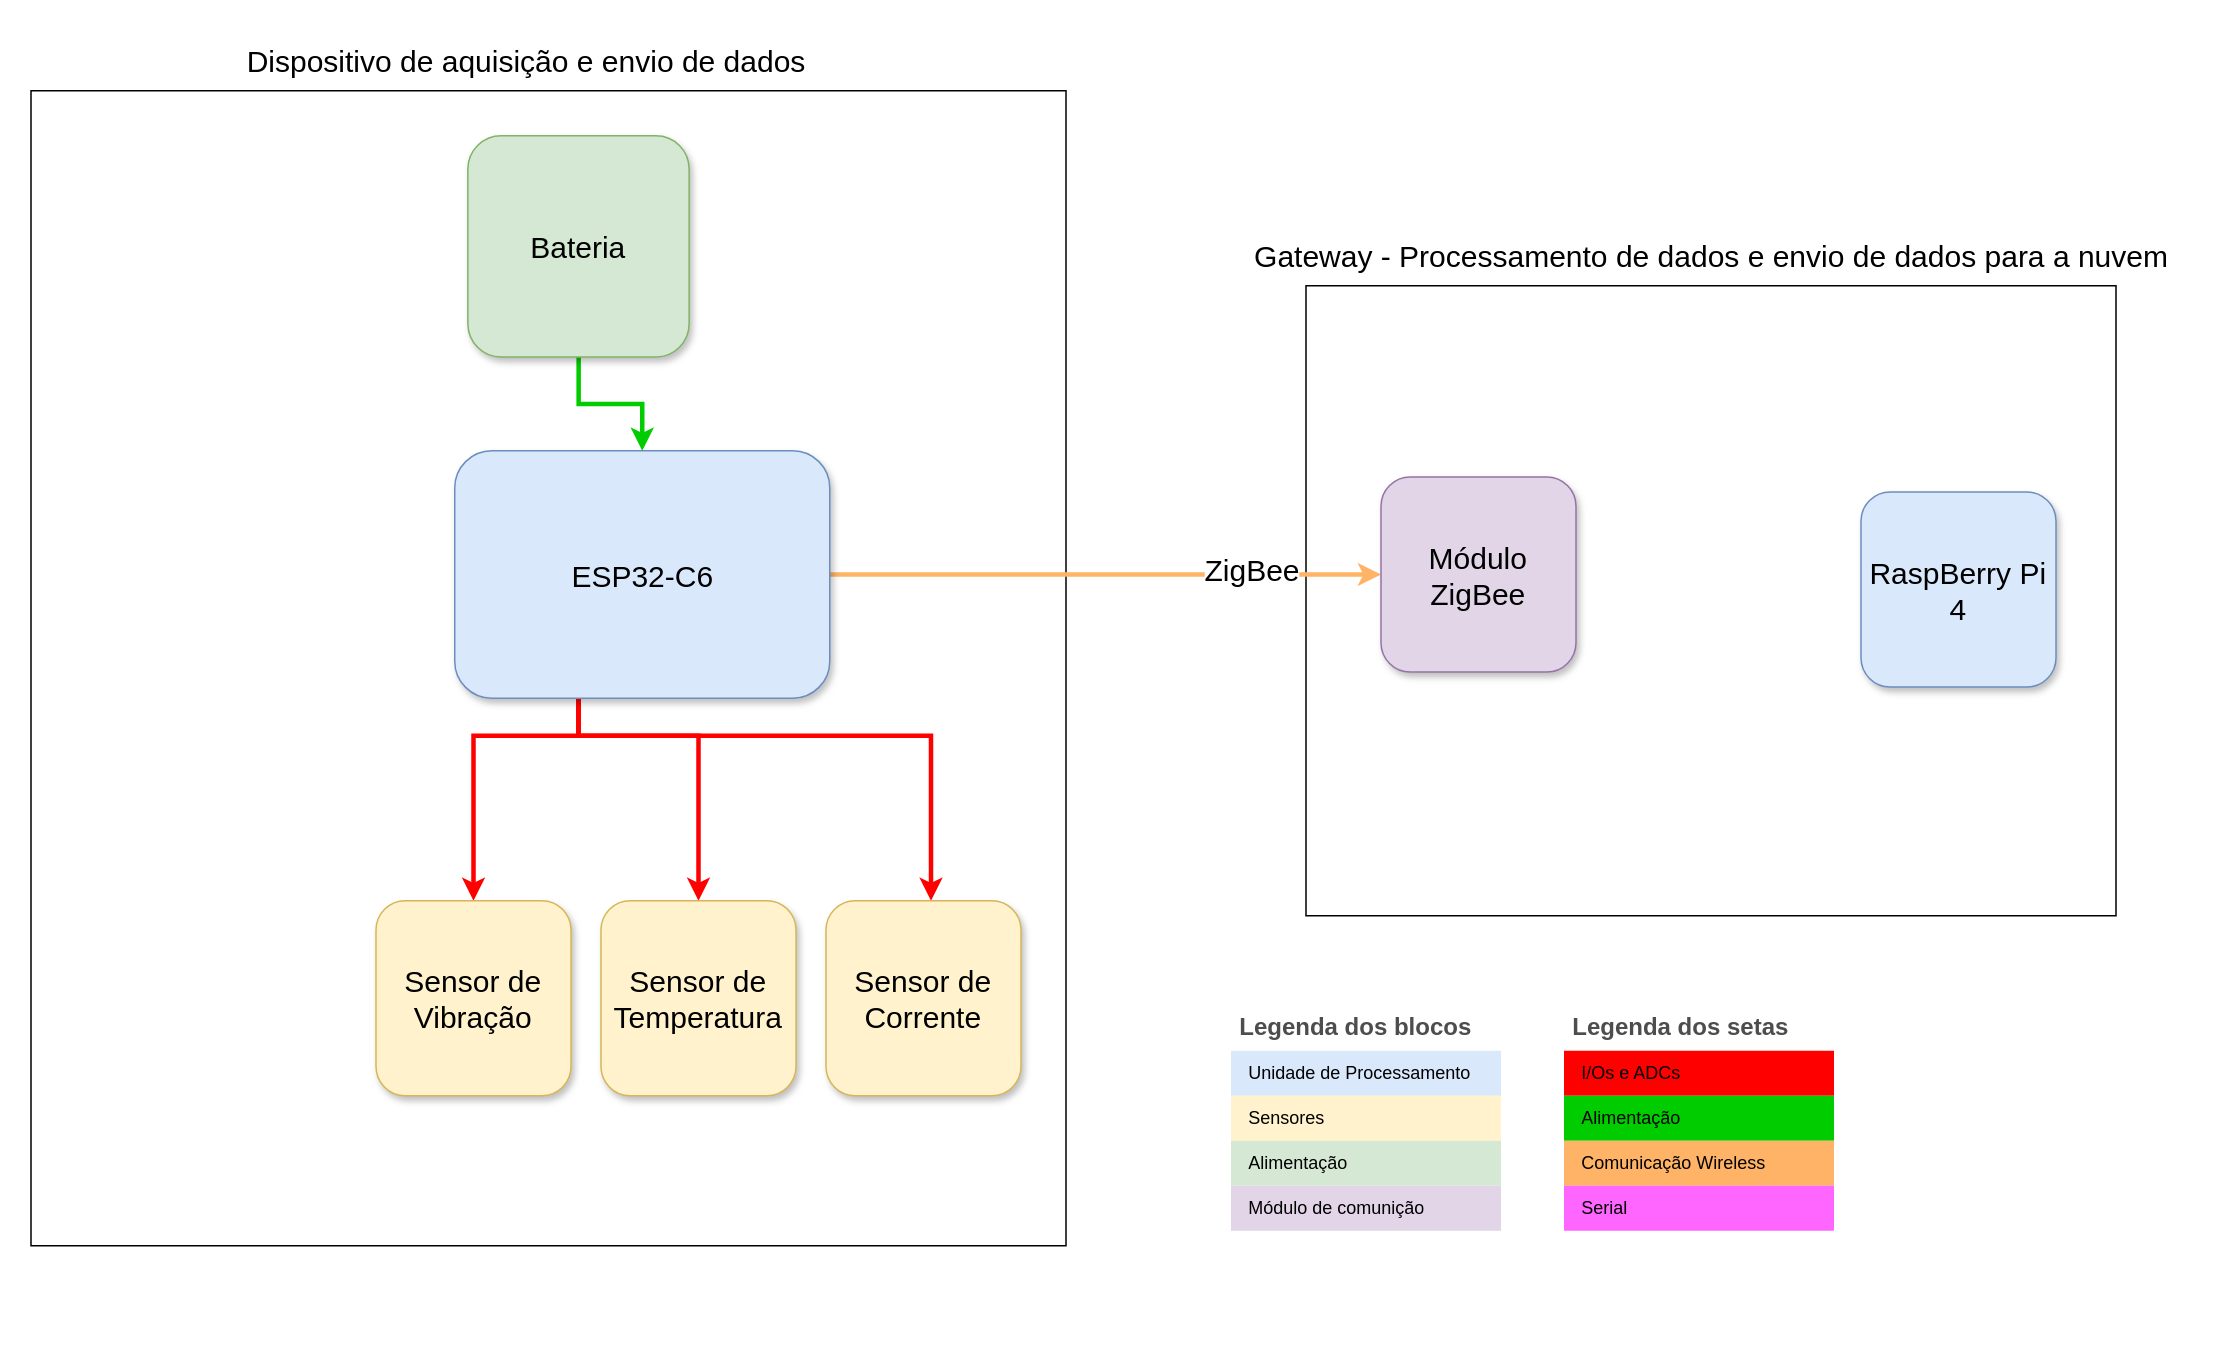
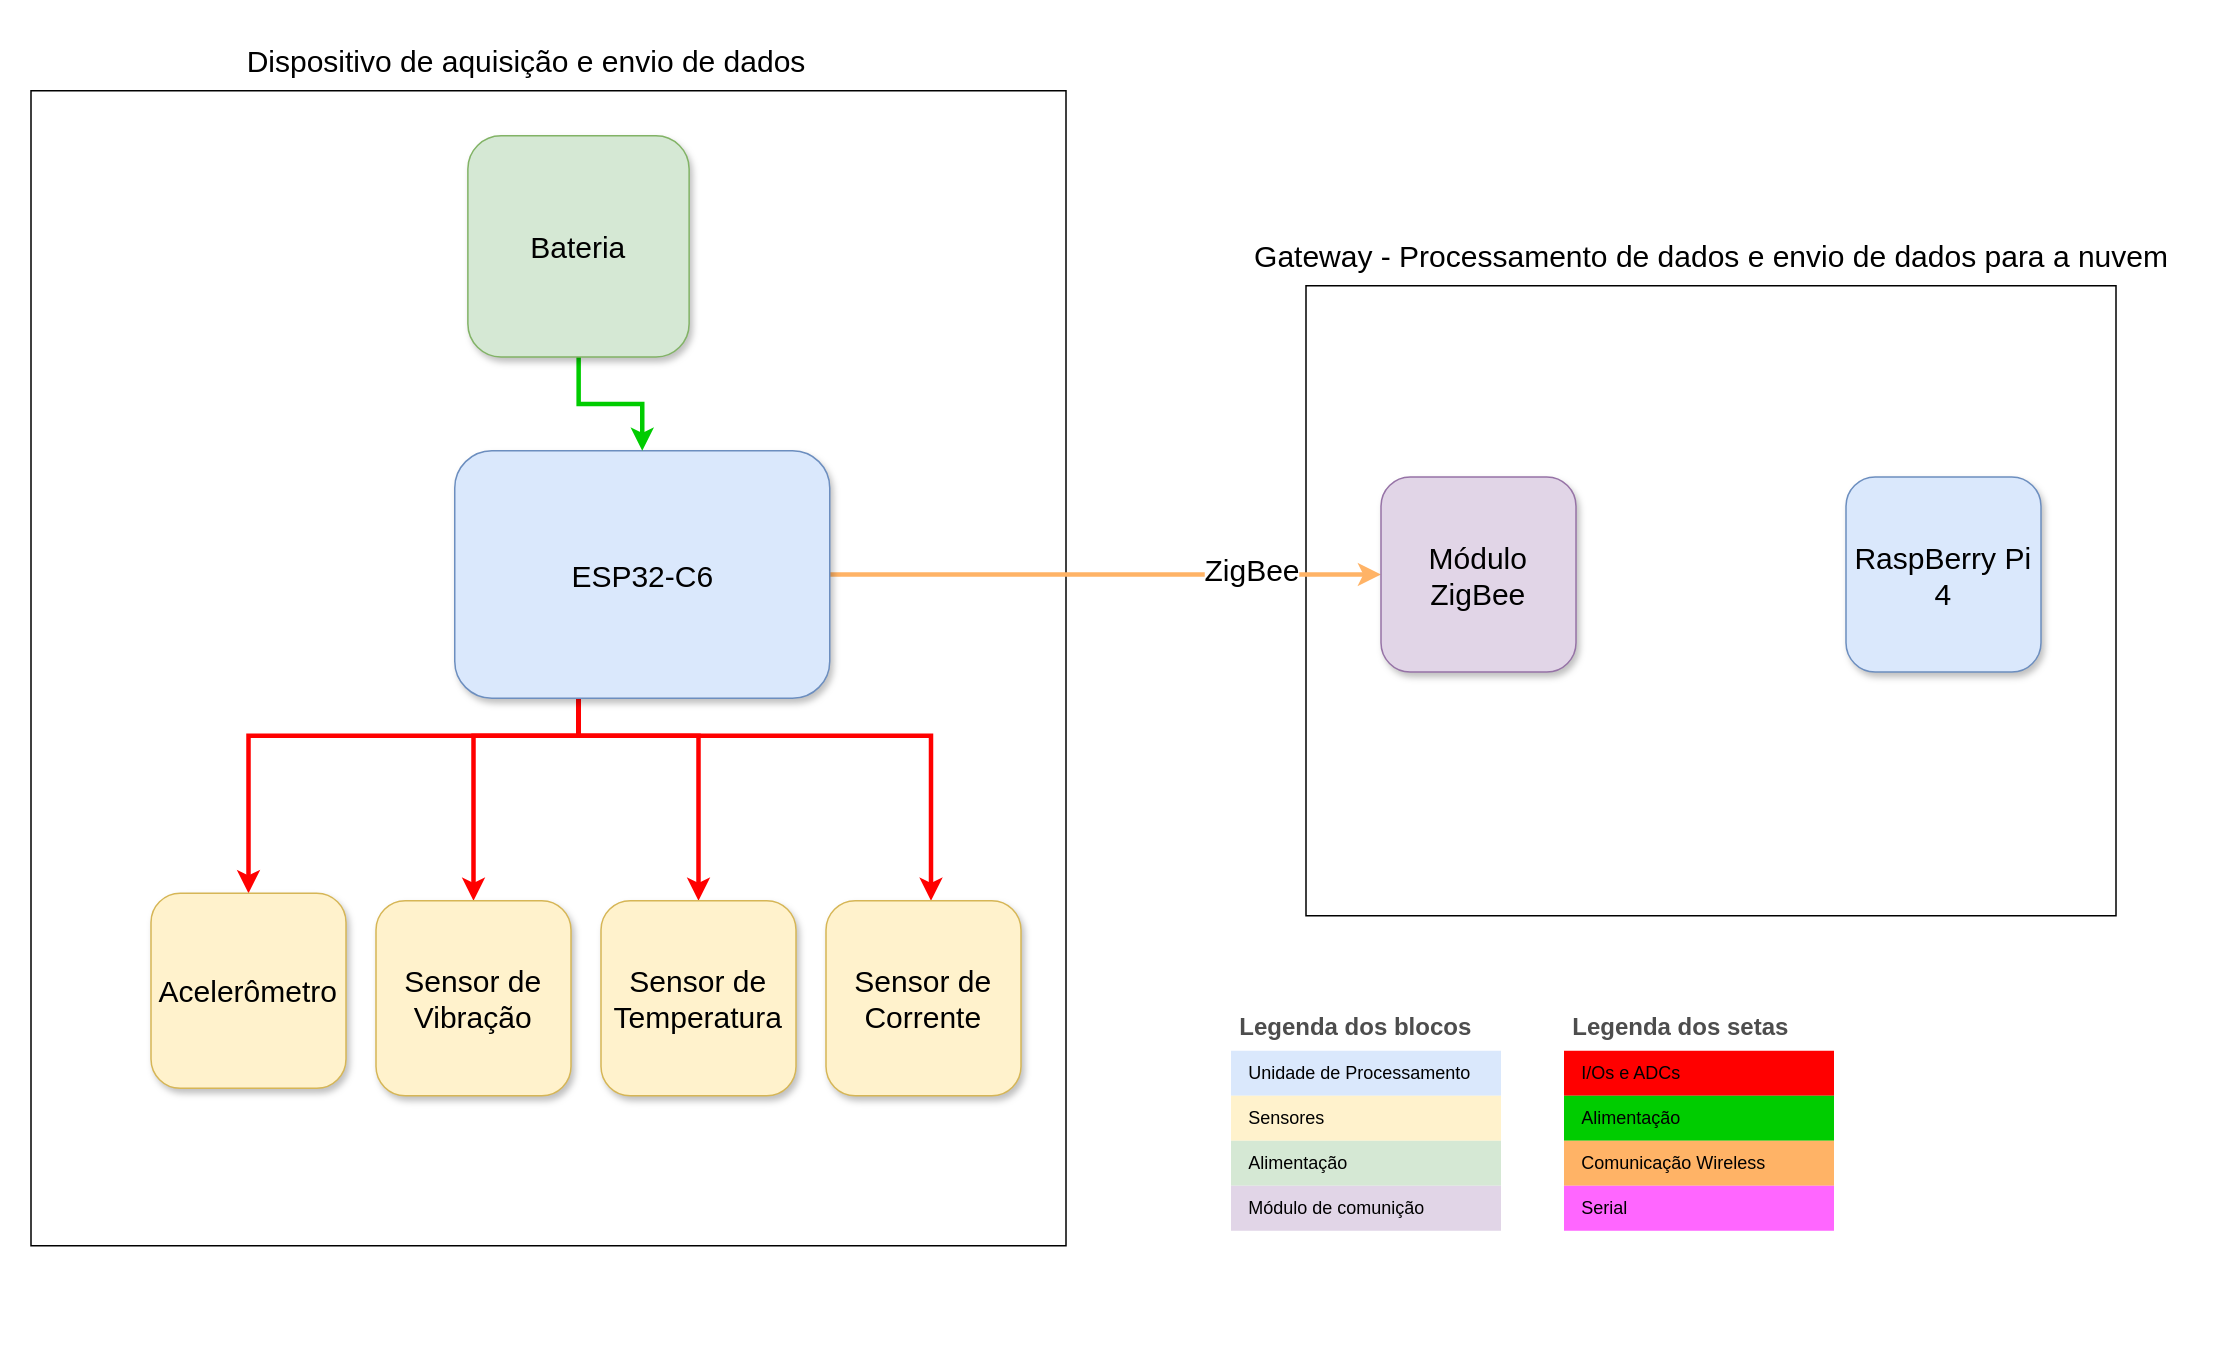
node "RaspBerry Pi 4": moved (1958, 590) -> (1943, 575)
edge "ESP32-C6" -> "Acelerômetro": added
node "Acelerômetro": added
